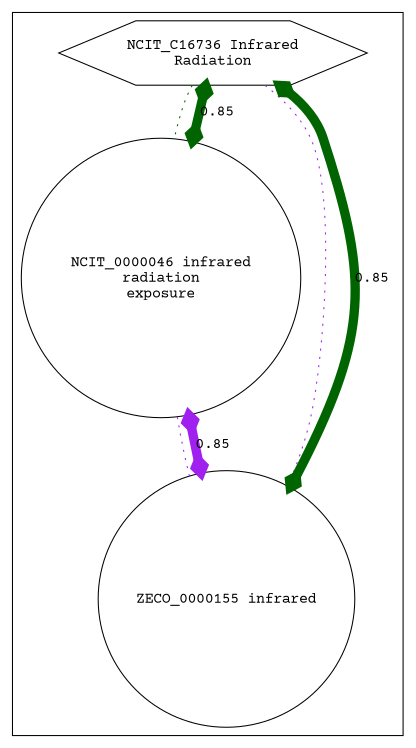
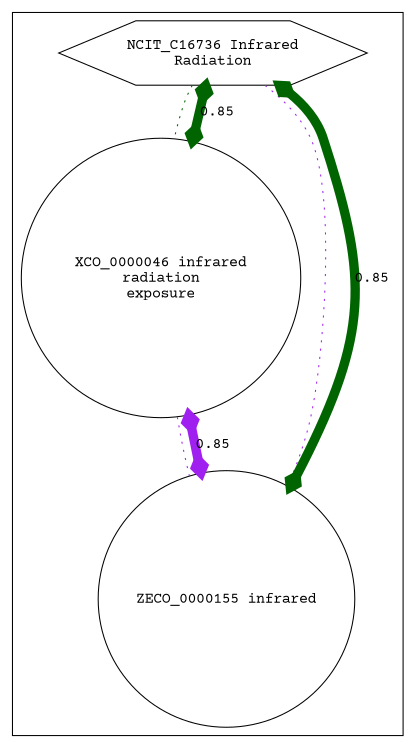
node "NCIT_0000046 infrared radiation exposure": label "NCIT_0000046 infrared radiation exposure" -> "XCO_0000046 infrared radiation exposure"
